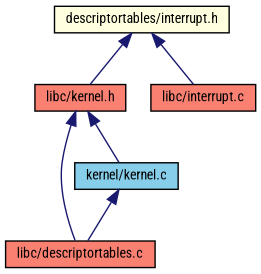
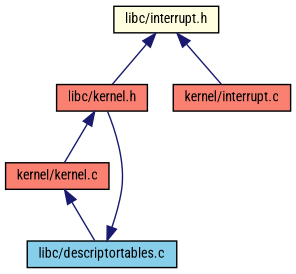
node "descriptortables/interrupt.h": label "descriptortables/interrupt.h" -> "libc/interrupt.h"
node "libc/interrupt.c": label "libc/interrupt.c" -> "kernel/interrupt.c"
node "kernel/kernel.c": fillcolor skyblue -> salmon
edge "libc/descriptortables.c" -> "libc/kernel.h": reversed
node "libc/descriptortables.c": fillcolor salmon -> skyblue
